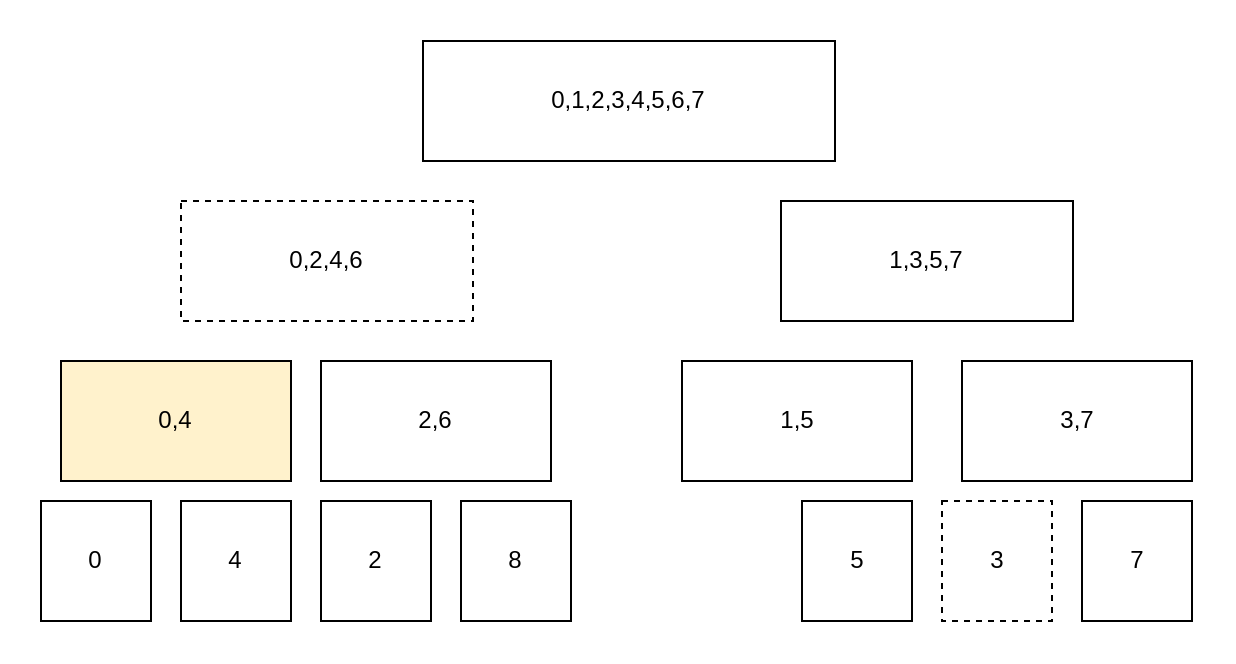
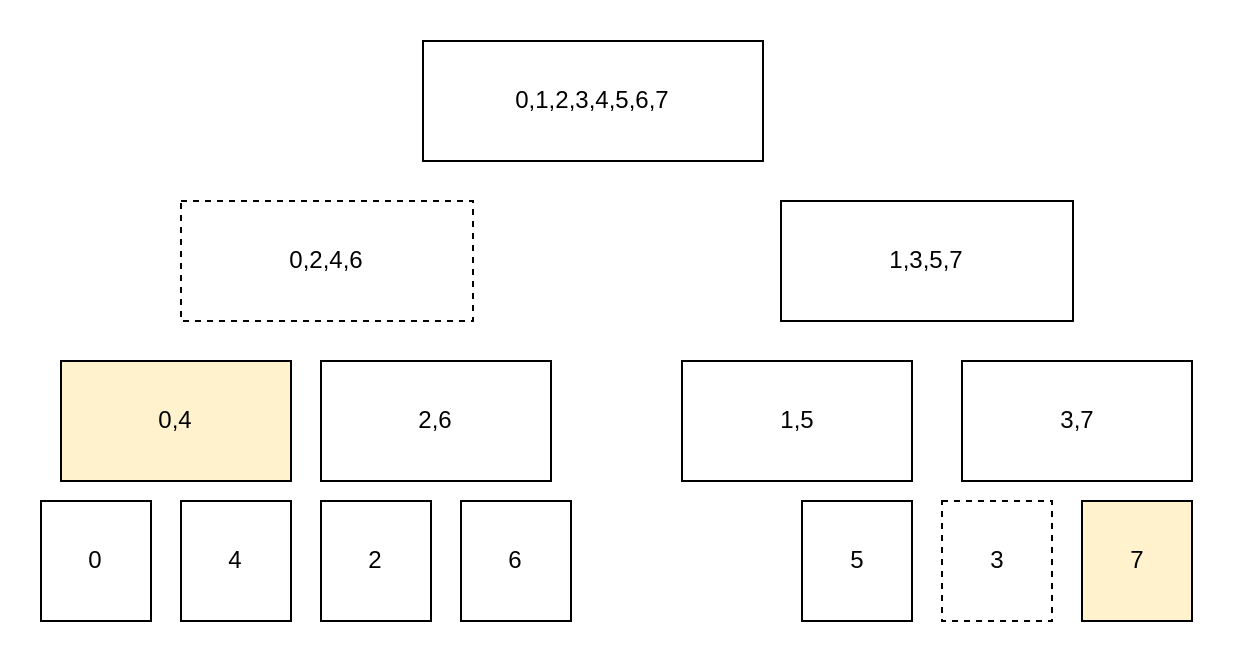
node "0,1,2,3,4,5,6,7": size 412x120 -> 340x120
node "8": label "8" -> "6"
node "7": fillcolor #ffffff -> #fff2cc
